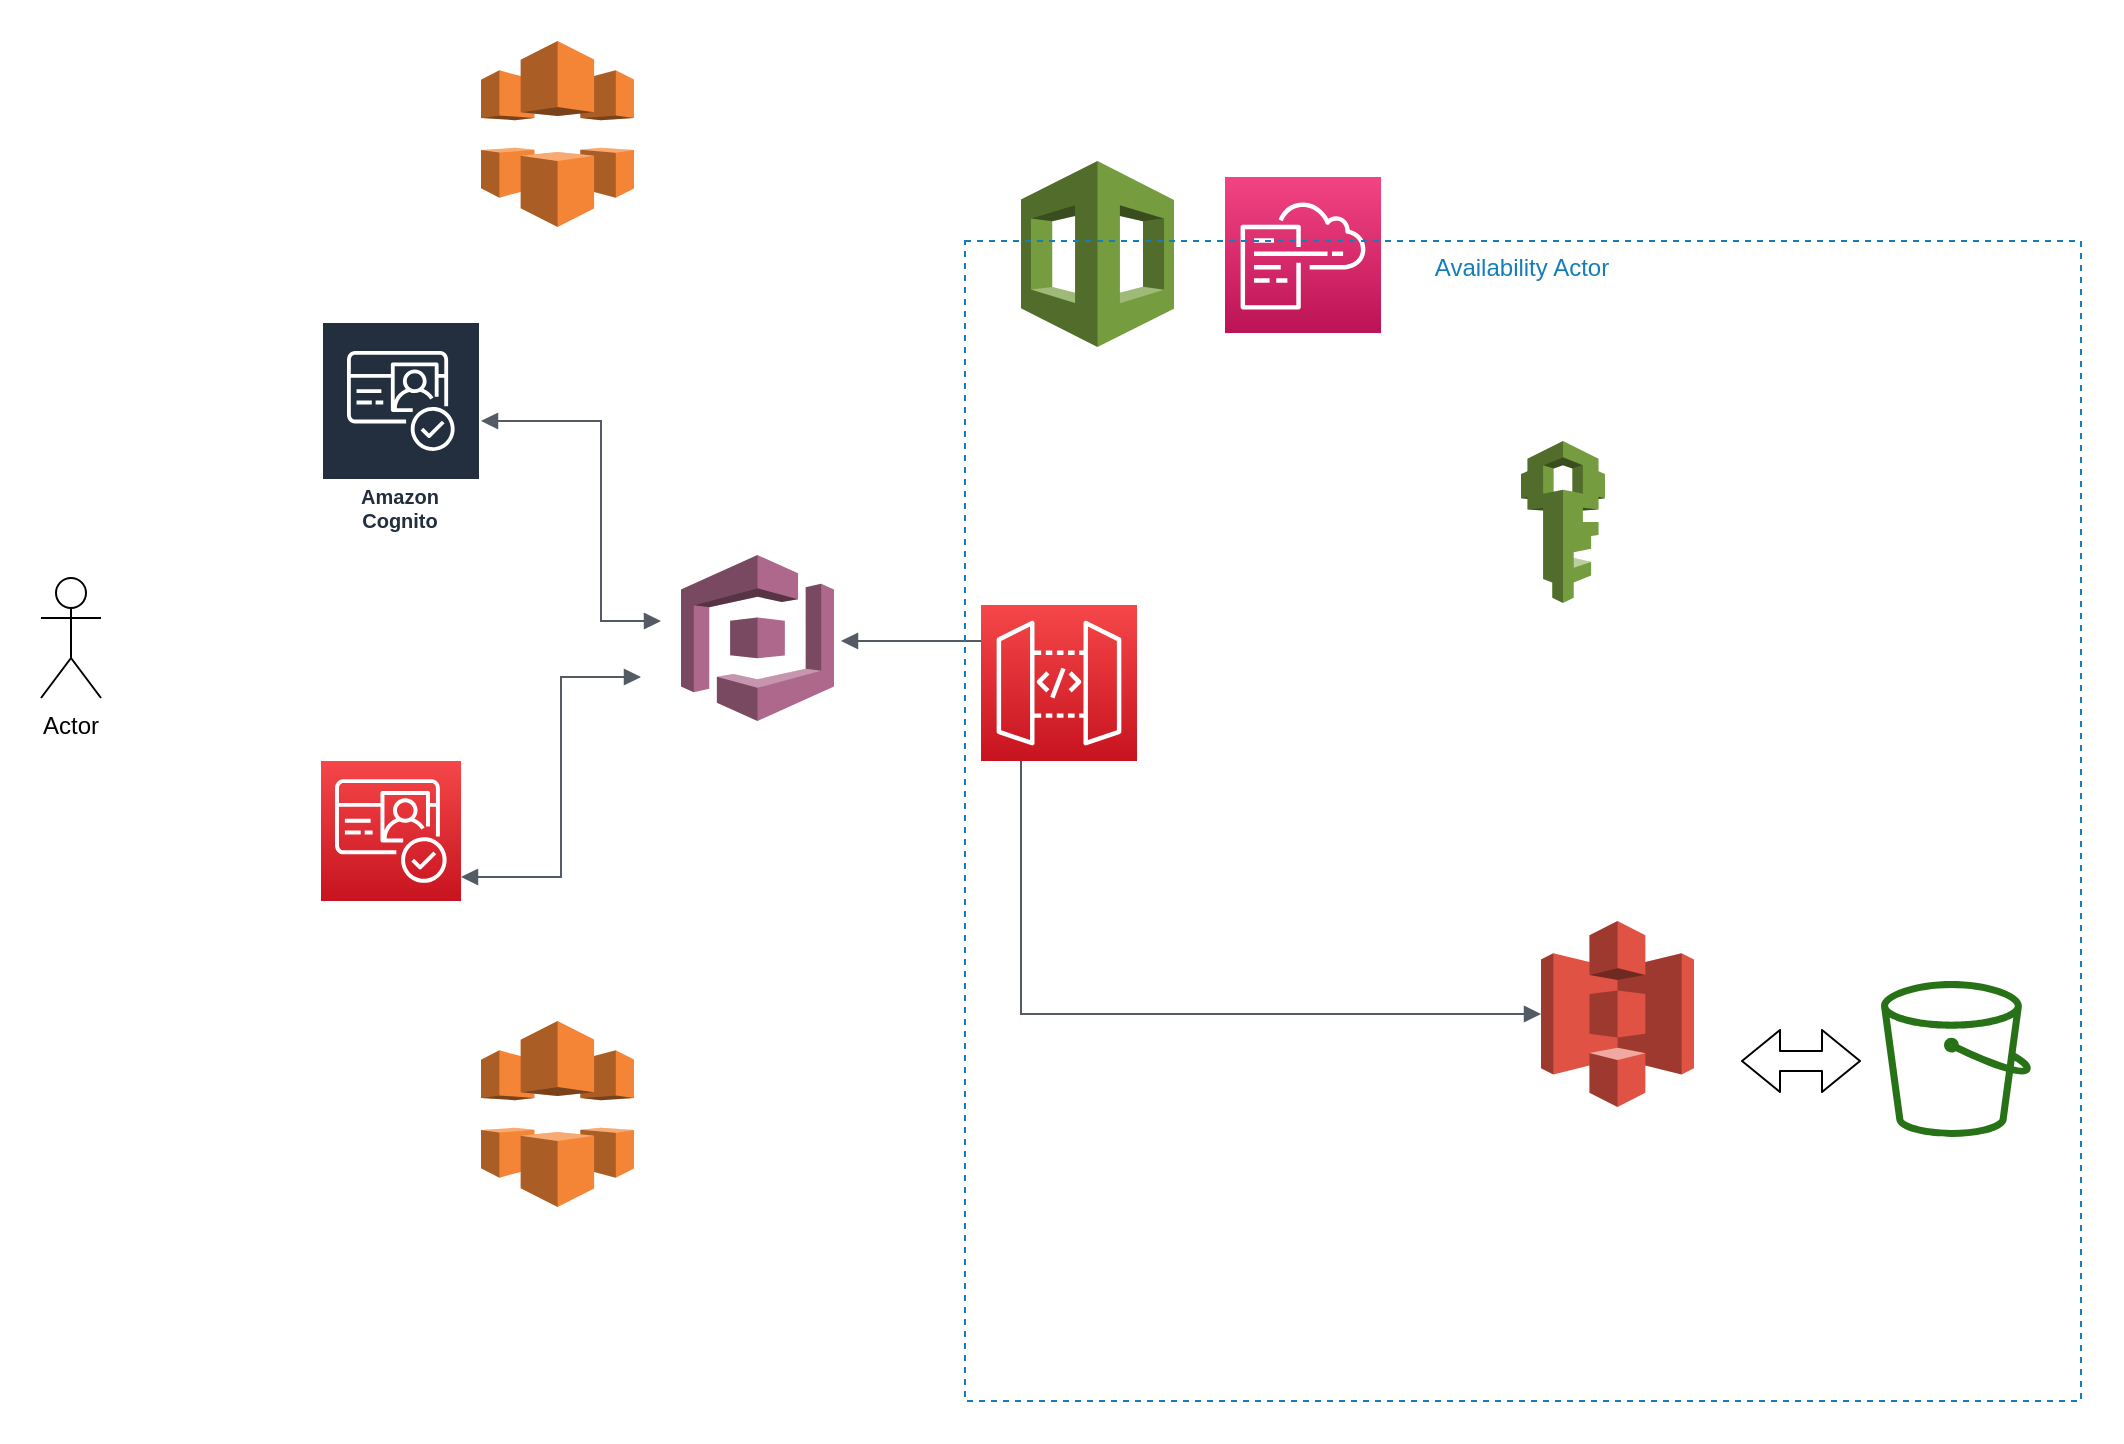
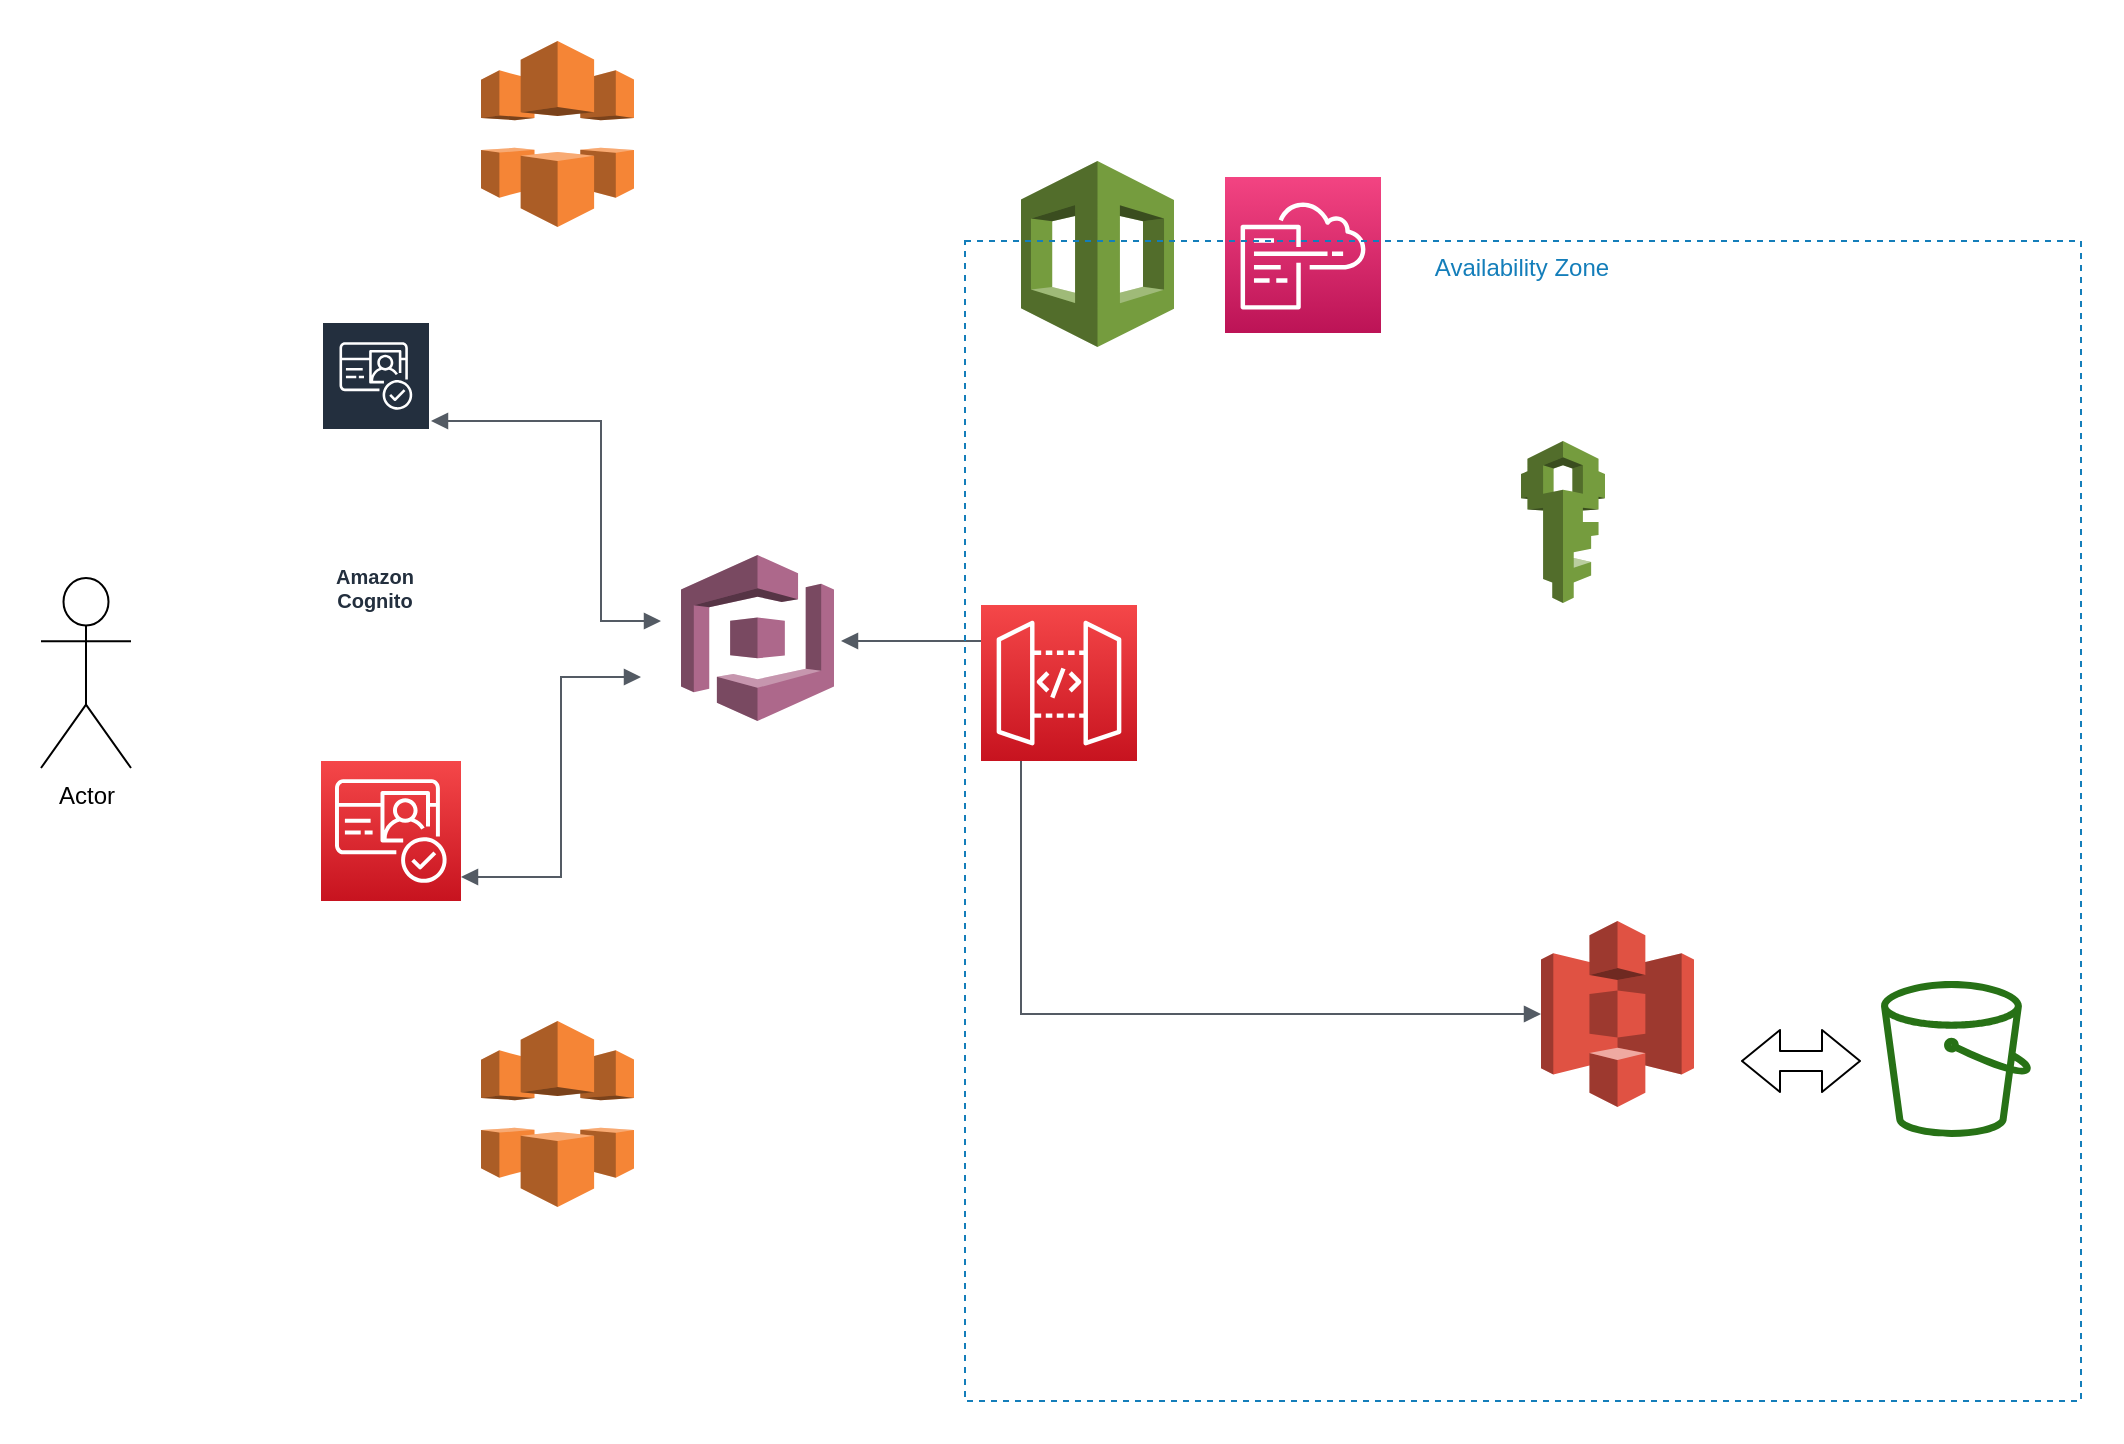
node "Availability Actor": label "Availability Actor" -> "Availability Zone"
node "Amazon Cognito": size 160x220 -> 110x300
node "Actor": size 60x120 -> 90x190
